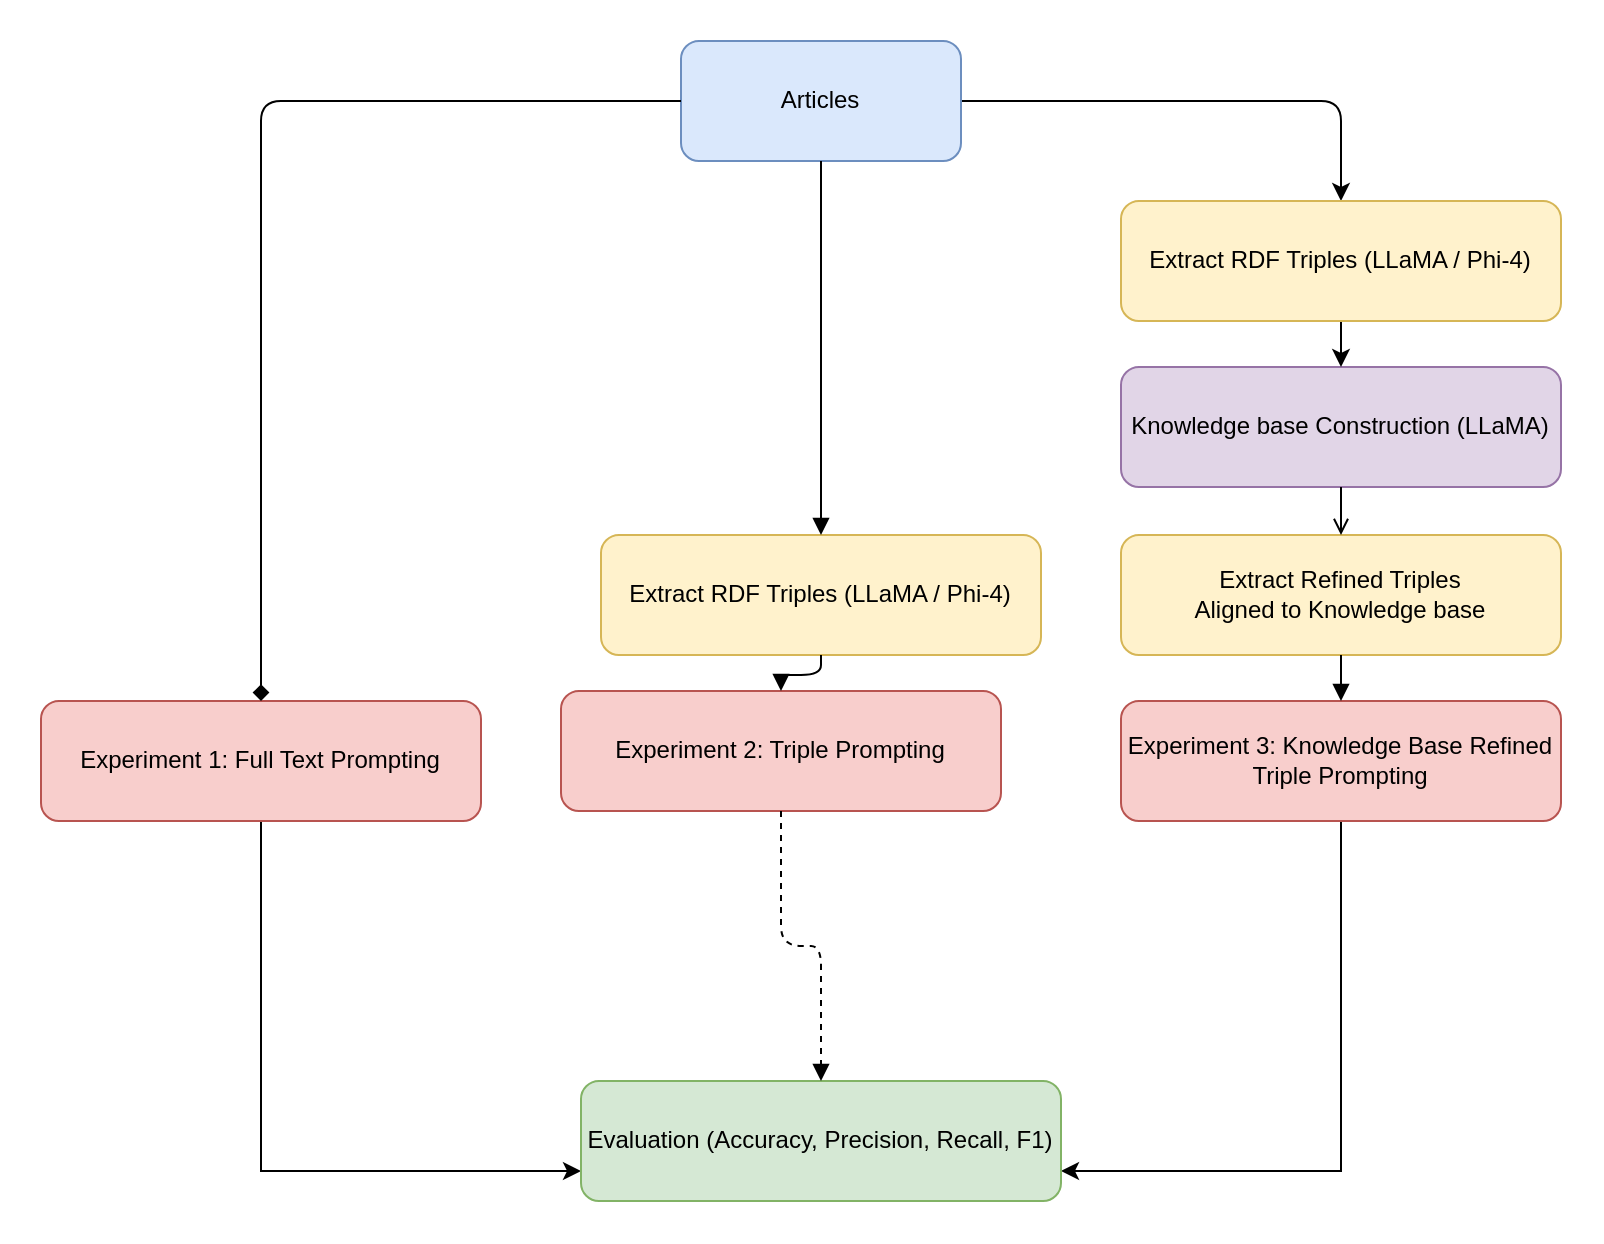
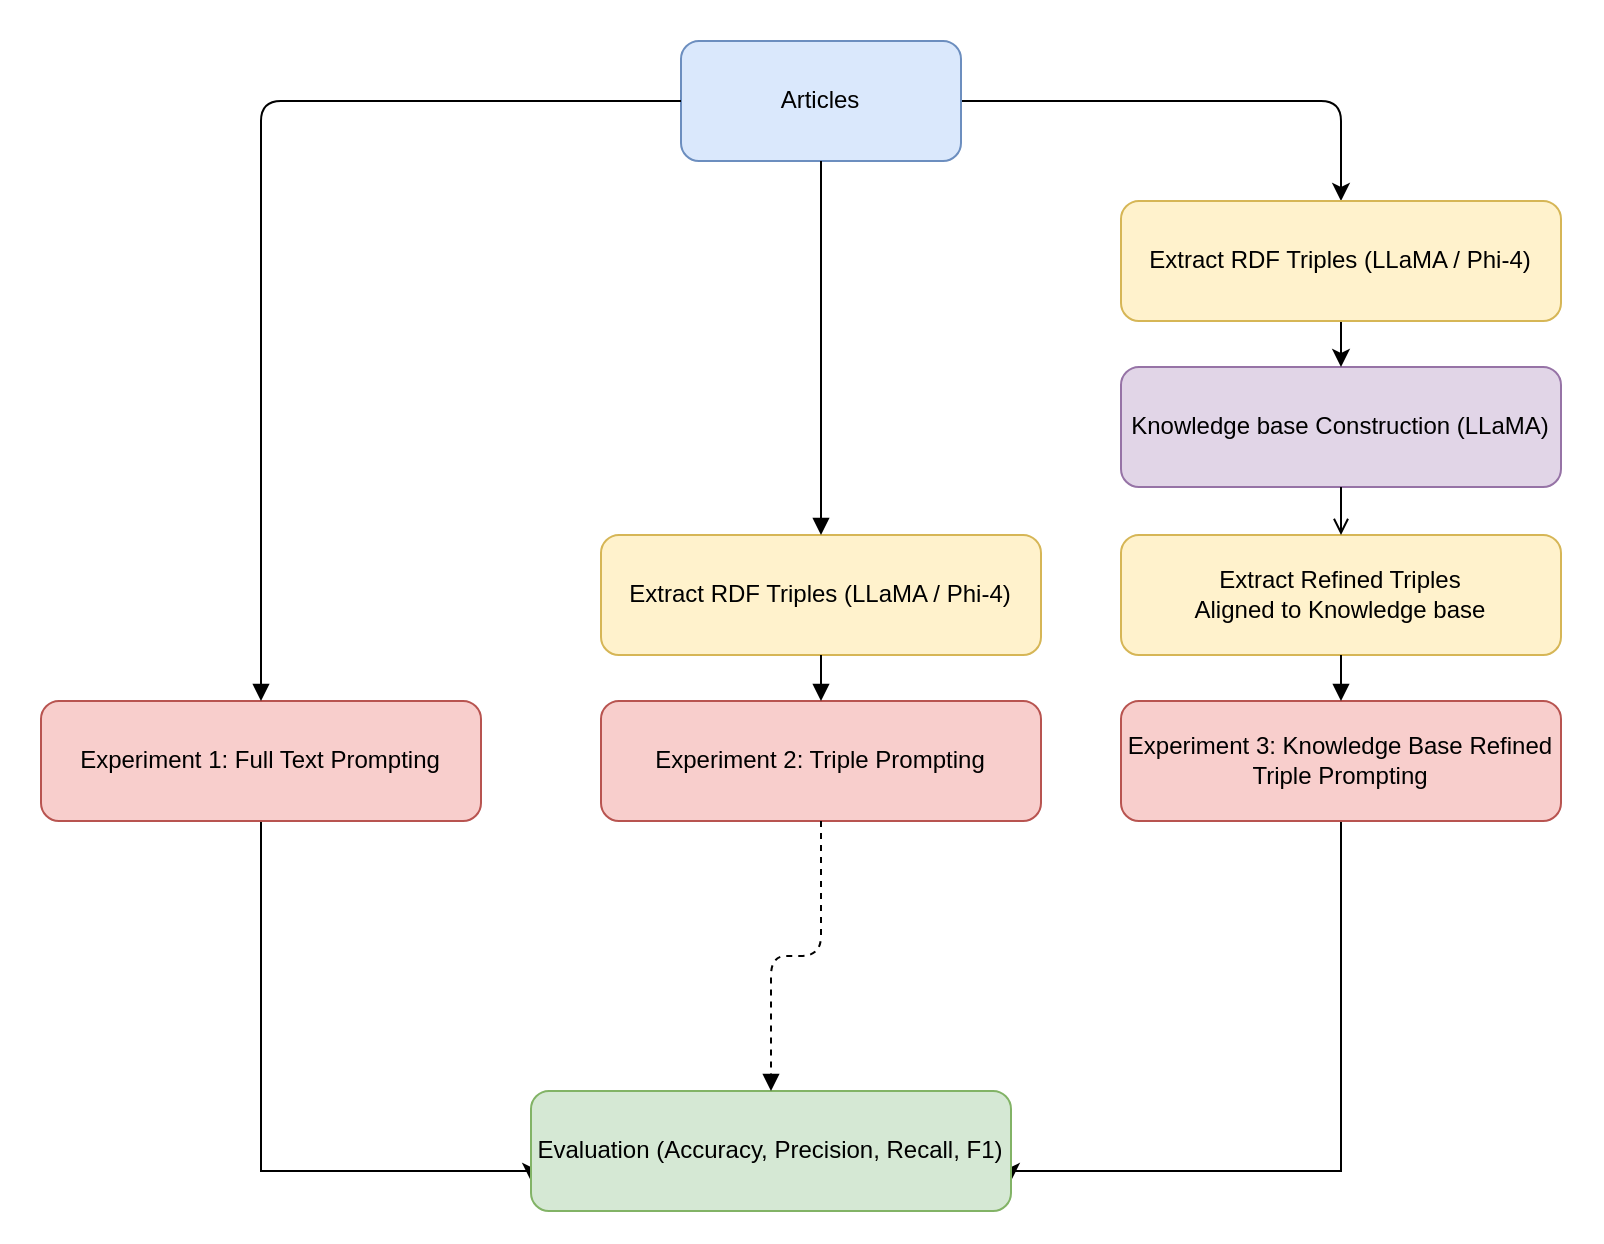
edge "Articles" -> "Experiment 1: Full Text Prompting": arrowhead diamond -> block
node "Experiment 2: Triple Prompting": moved (781, 751) -> (821, 761)
node "Evaluation (Accuracy, Precision, Recall, F1)": moved (821, 1141) -> (771, 1151)
